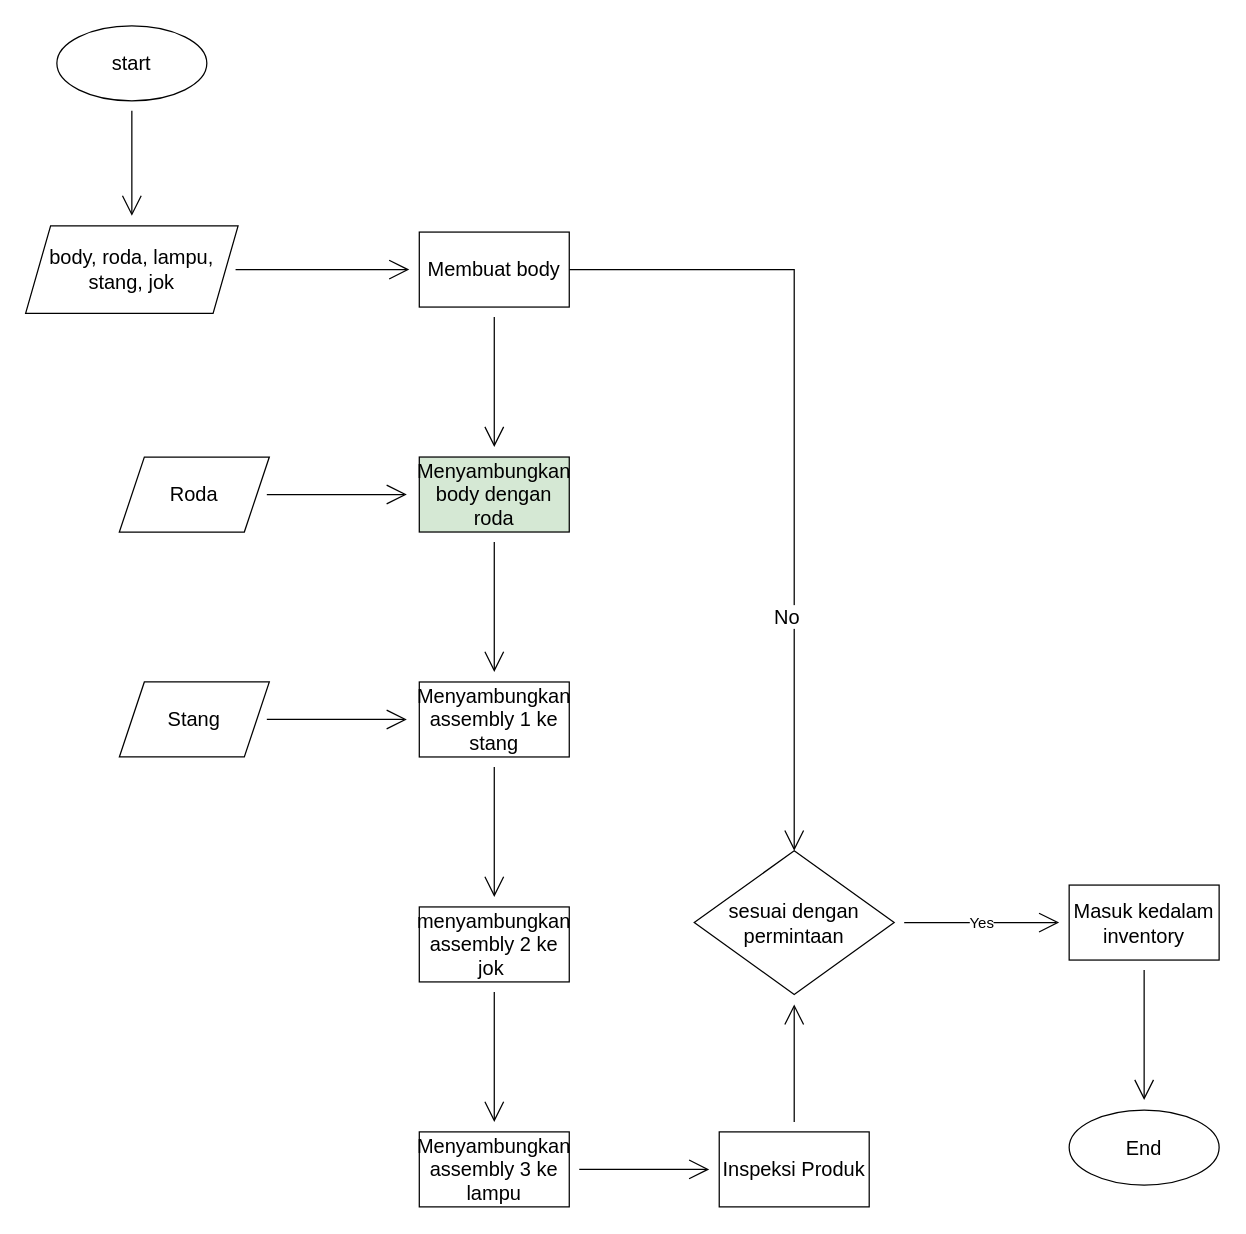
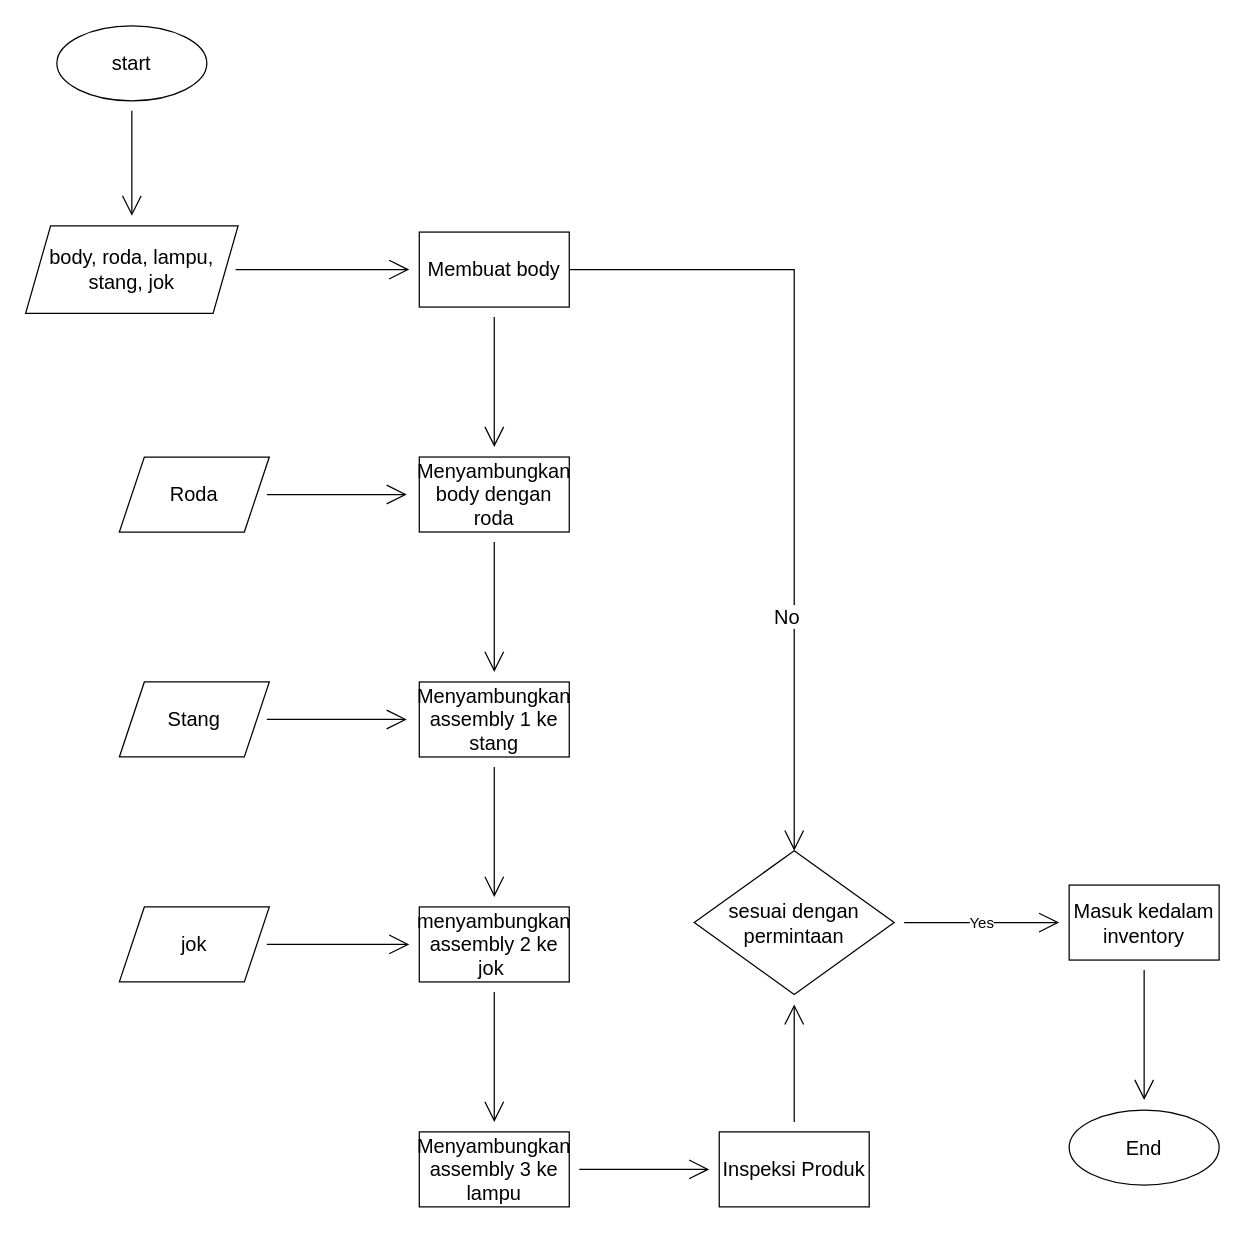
node "Menyambungkan body dengan roda": fillcolor #d5e8d4 -> #ffffff
node "jok": added
edge "jok" -> "menyambungkan assembly 2 ke jok": added
